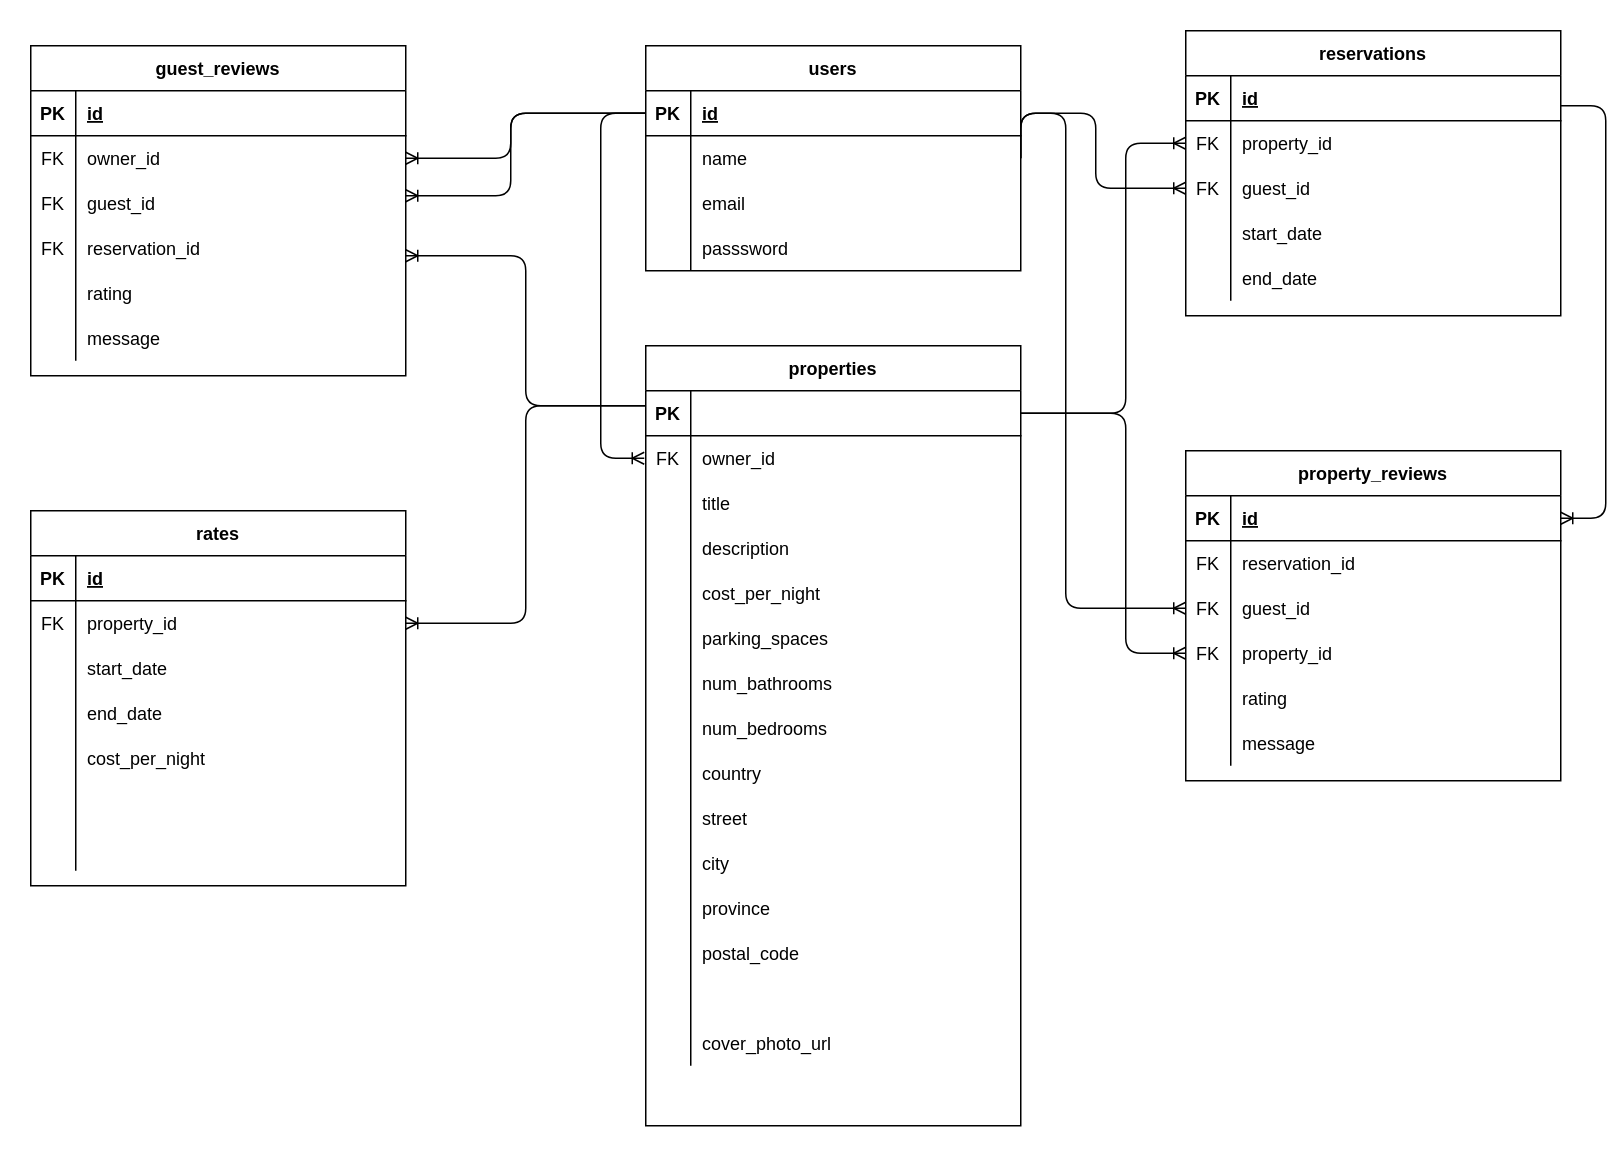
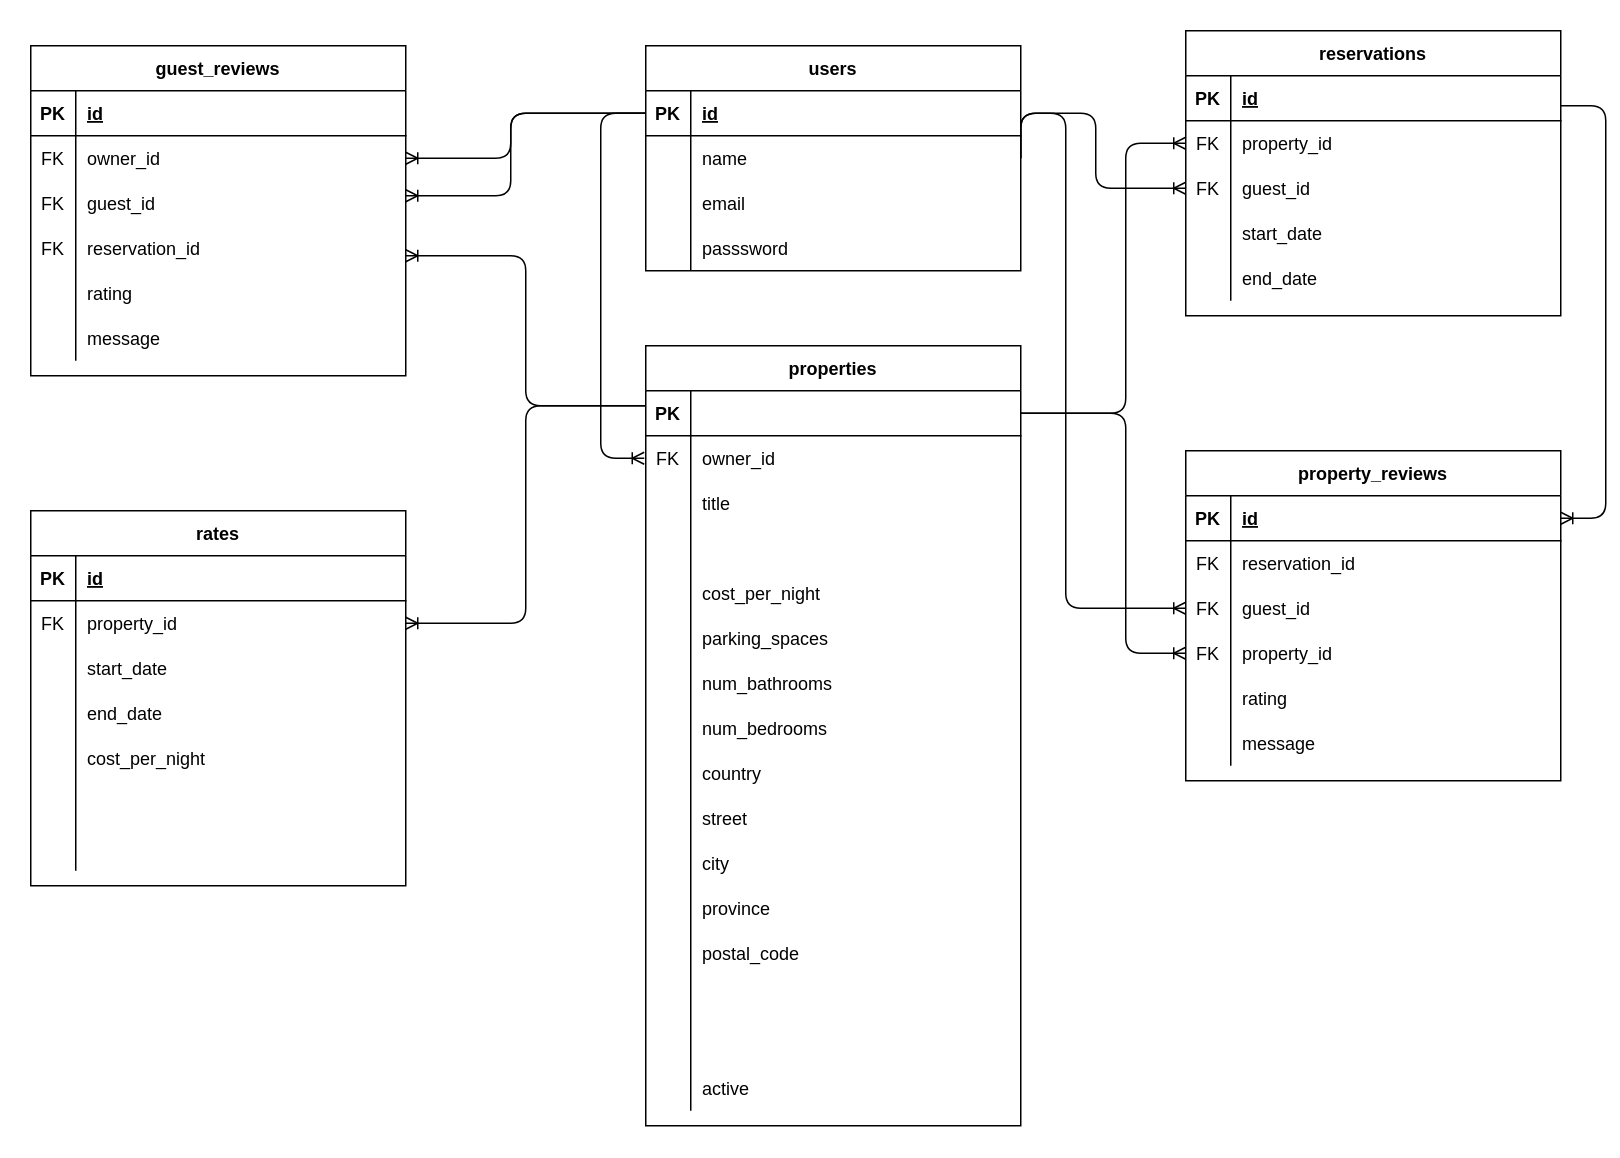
node "description": removed
node "cover_photo_url": removed
node "active": added
